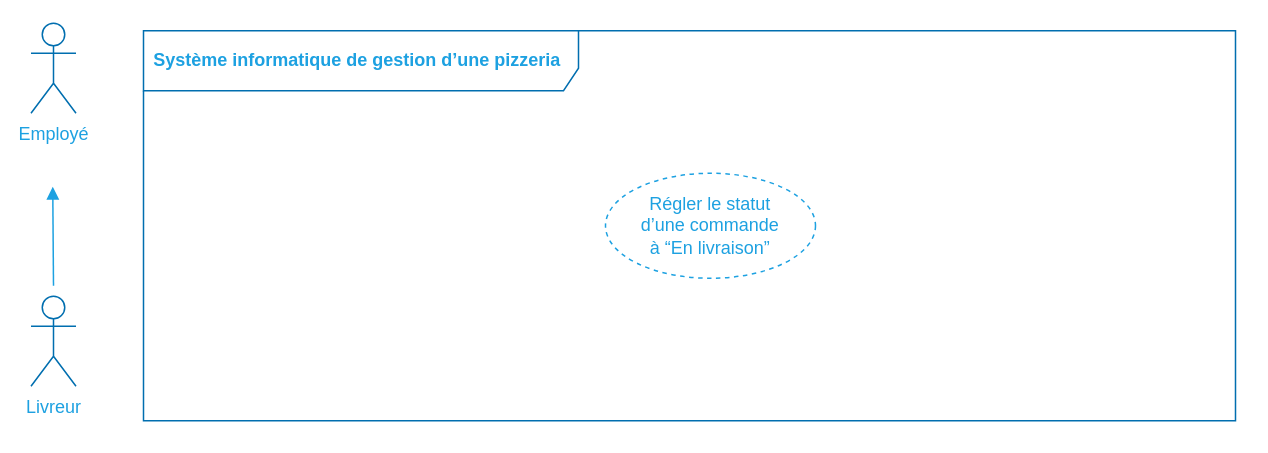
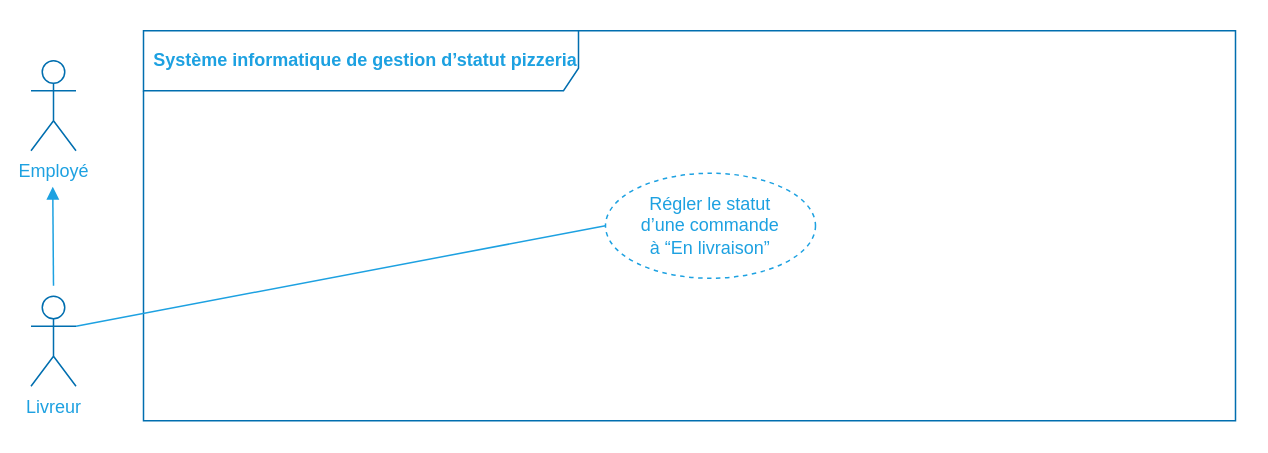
node "Système informatique de gestion d’une pizzeria": label "Système informatique de gestion d’une pizzeria" -> "Système informatique de gestion d’statut pizzeria"
node "Employé": moved (53, 68) -> (53, 106)
edge "Régler le statut d’une commande à “En livraison”" -- "Livreur": added
